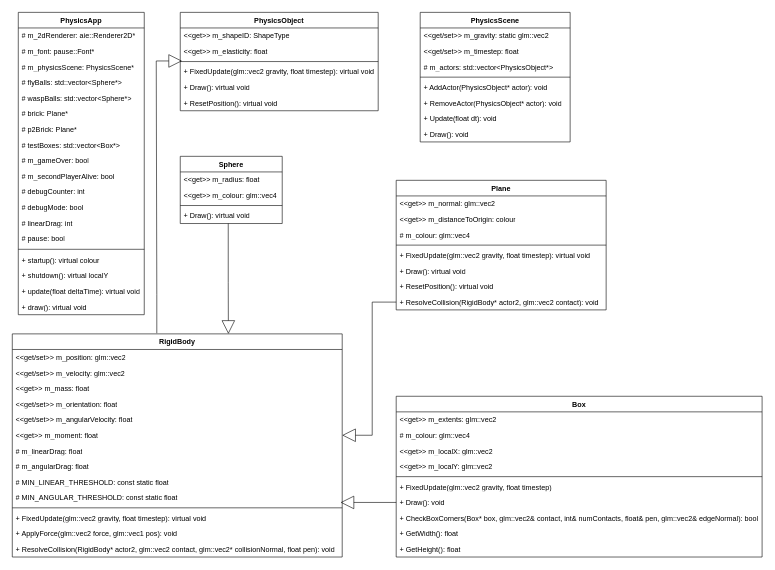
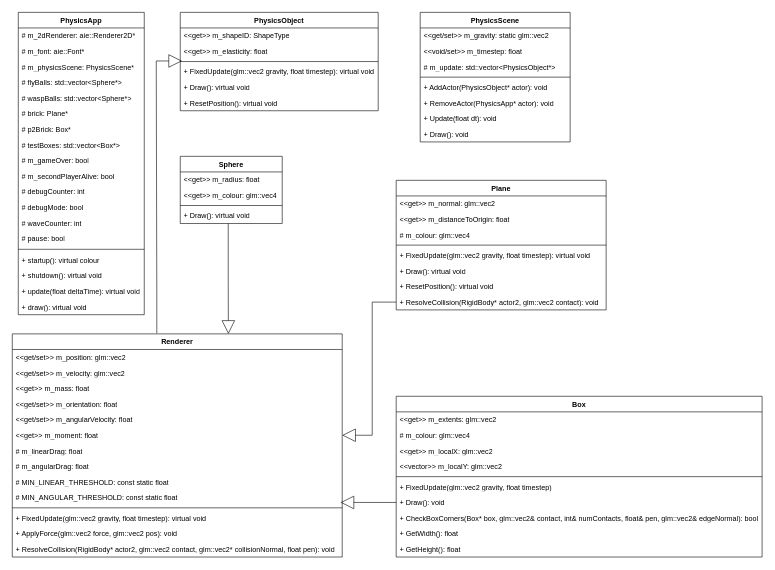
node "# m_font: pause::Font*": label "# m_font: pause::Font*" -> "# m_font: aie::Font*"
node "<<get/set>> m_timestep: float": label "<<get/set>> m_timestep: float" -> "<<void/set>> m_timestep: float"
node "# m_actors: std::vector<PhysicsObject*>": label "# m_actors: std::vector<PhysicsObject*>" -> "# m_update: std::vector<PhysicsObject*>"
node "+ RemoveActor(PhysicsObject* actor): void": label "+ RemoveActor(PhysicsObject* actor): void" -> "+ RemoveActor(PhysicsApp* actor): void"
node "# p2Brick: Plane*": label "# p2Brick: Plane*" -> "# p2Brick: Box*"
node "<<get>> m_distanceToOrigin: colour": label "<<get>> m_distanceToOrigin: colour" -> "<<get>> m_distanceToOrigin: float"
node "# linearDrag: int": label "# linearDrag: int" -> "# waveCounter: int"
node "+ shutdown(): virtual localY": label "+ shutdown(): virtual localY" -> "+ shutdown(): virtual void"
node "RigidBody": label "RigidBody" -> "Renderer"
node "<<get>> m_localY: glm::vec2": label "<<get>> m_localY: glm::vec2" -> "<<vector>> m_localY: glm::vec2"
node "+ ApplyForce(glm::vec2 force, glm::vec1 pos): void": label "+ ApplyForce(glm::vec2 force, glm::vec1 pos): void" -> "+ ApplyForce(glm::vec2 force, glm::vec2 pos): void"
